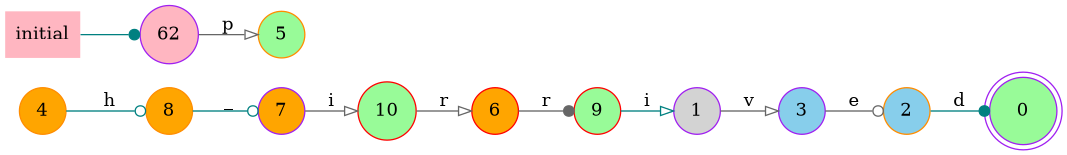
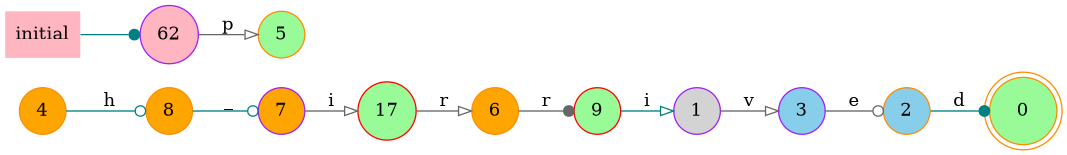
node "10": label "10" -> "17"
node "6": color red -> darkorange
node "0": color purple -> darkorange
